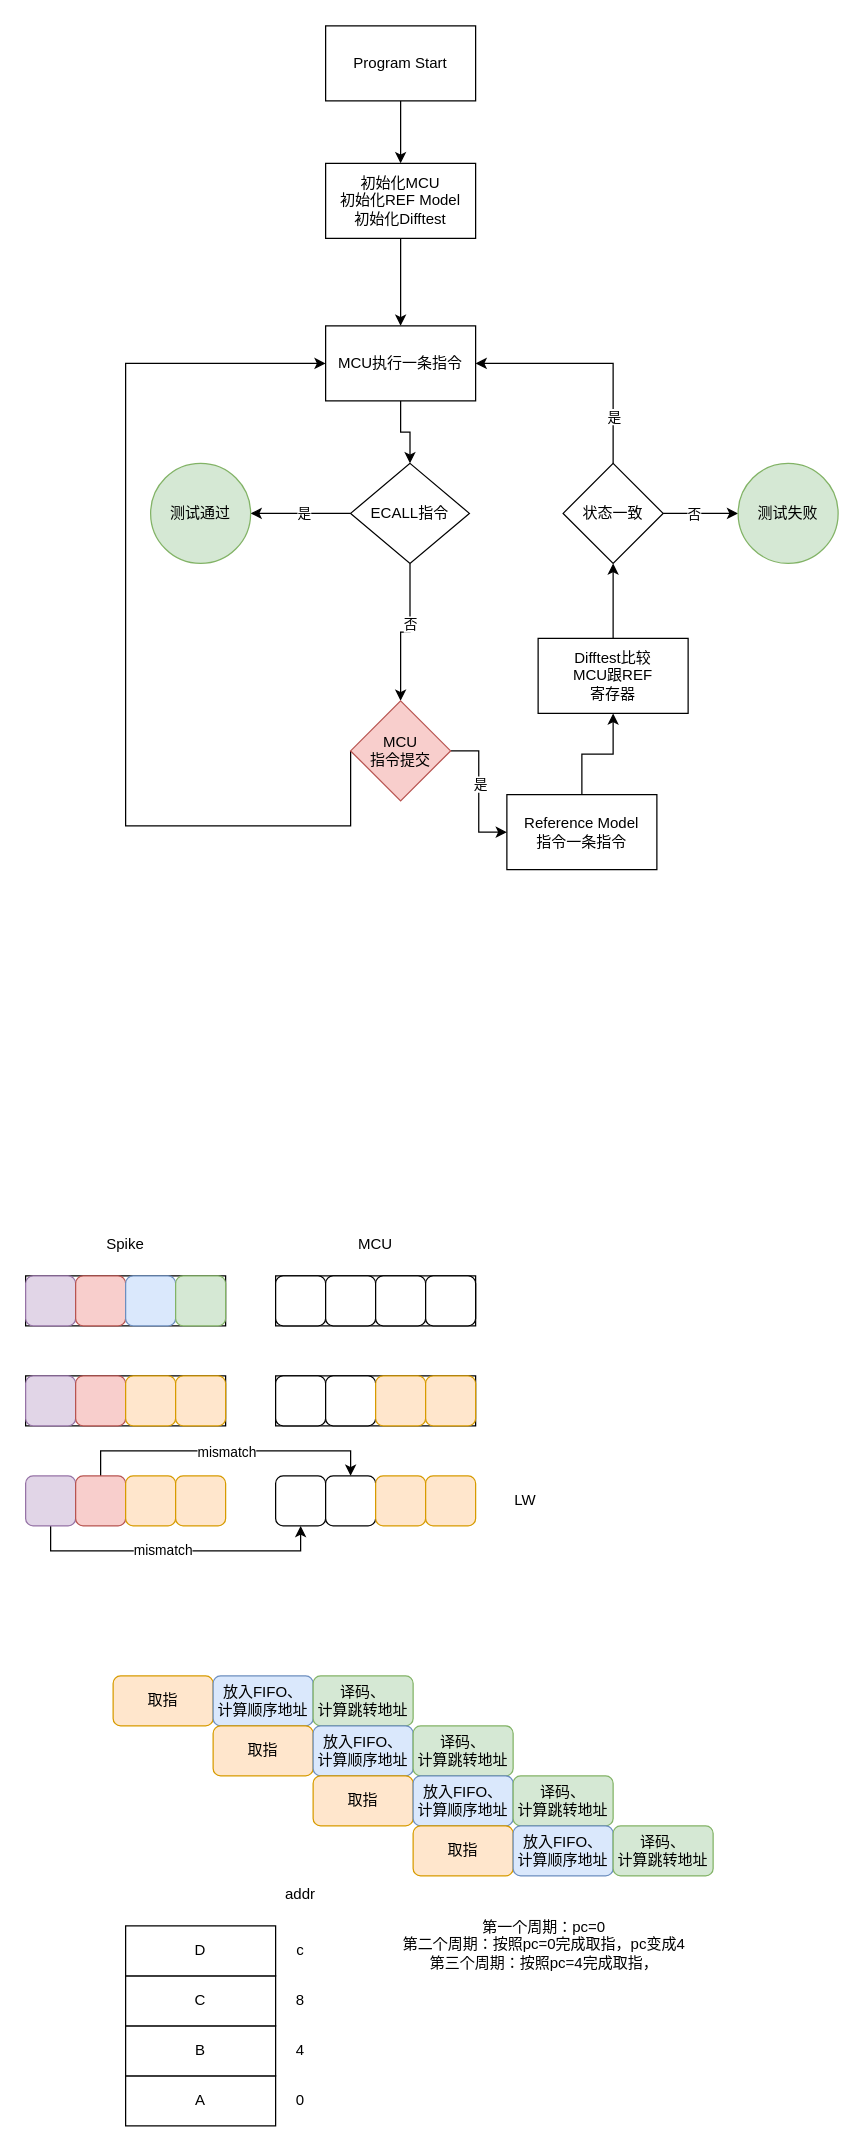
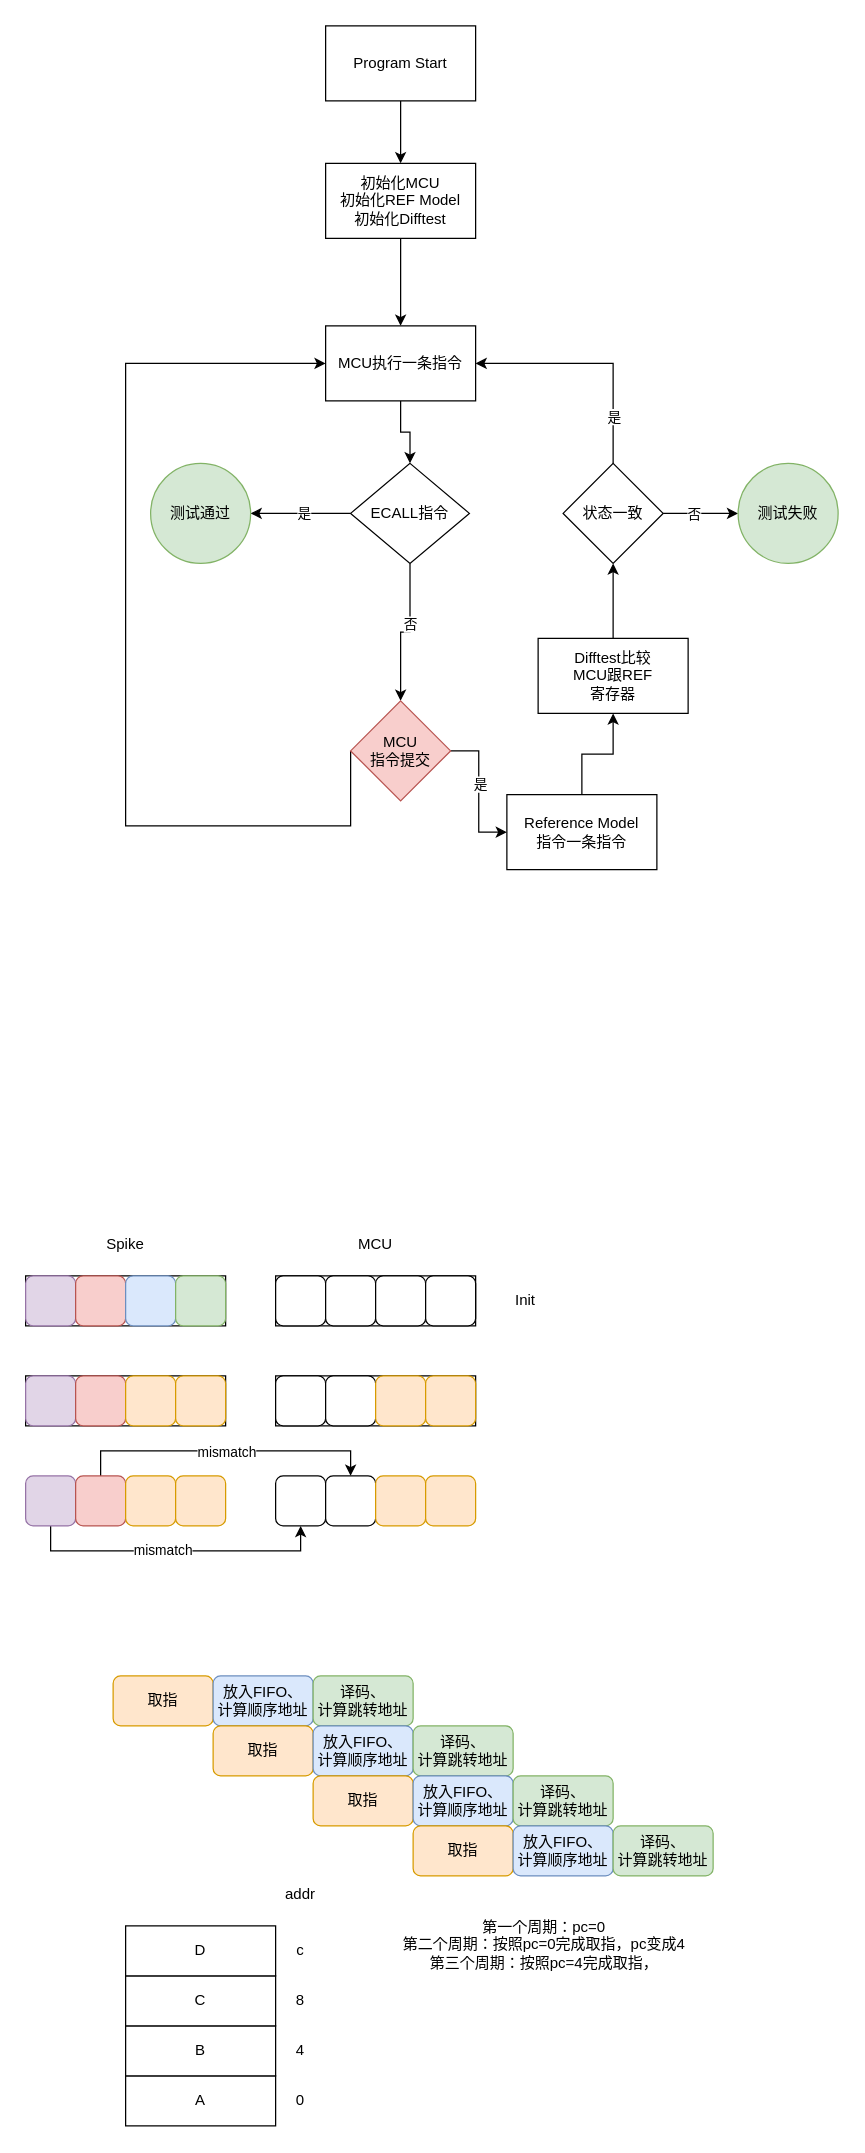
node "Init": added
node "LW": removed
